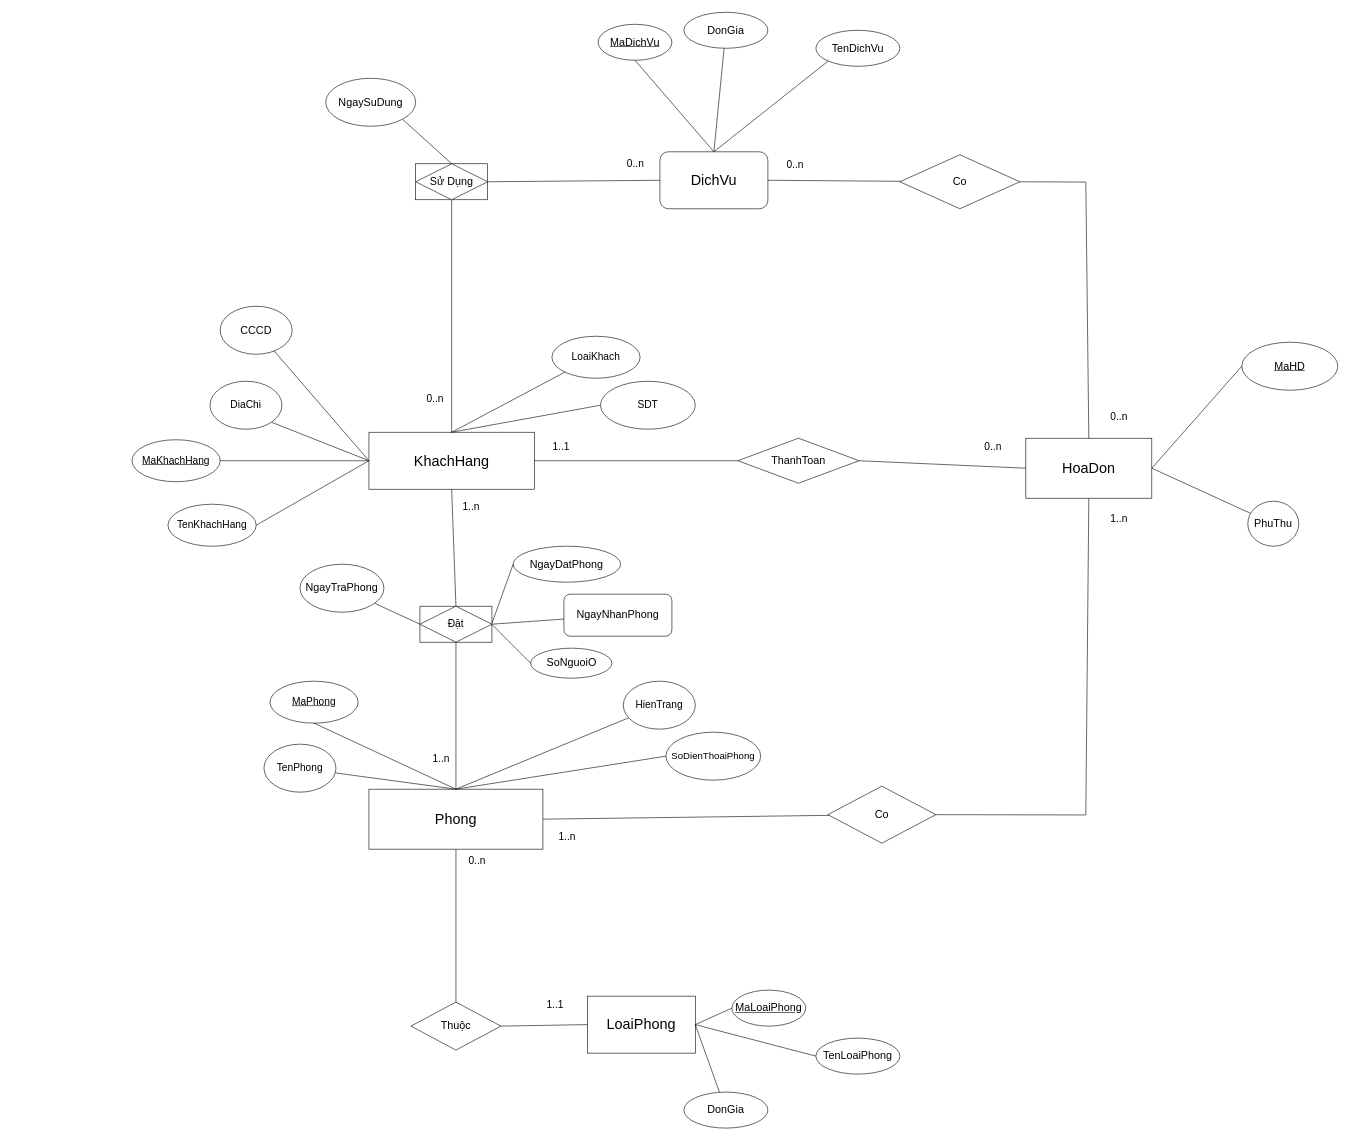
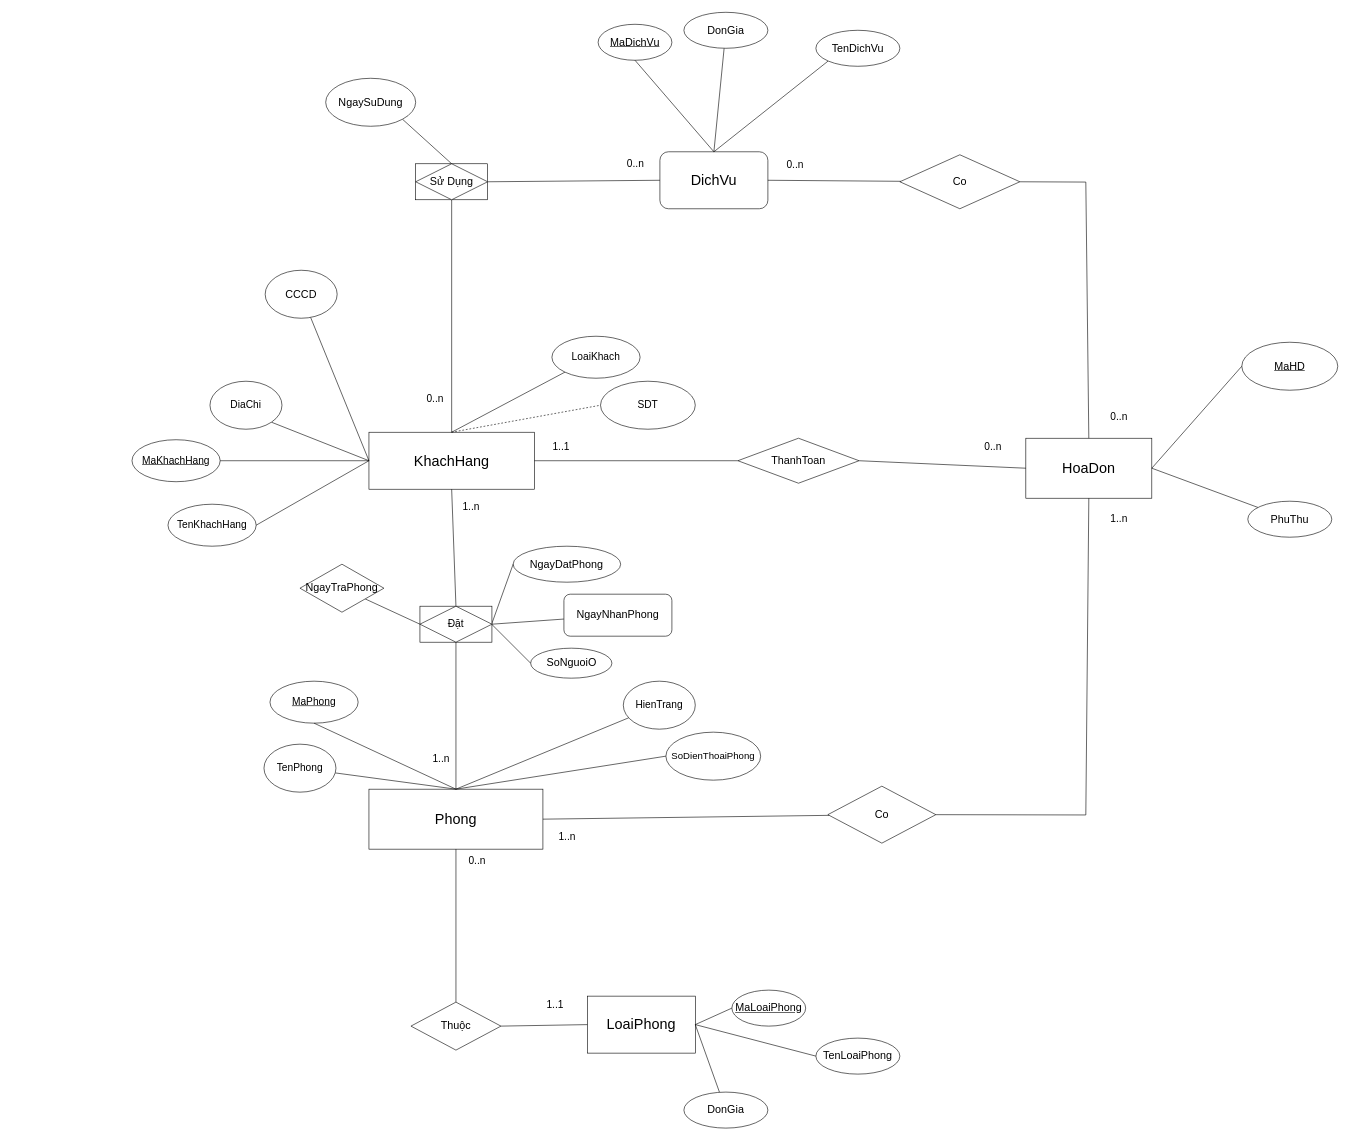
node "CCCD": moved (256, 330) -> (301, 294)
edge "SDT" -- "KhachHang": style solid -> dashed
node "PhuThu": size 51x45 -> 84x36
node "NgayTraPhong": shape ellipse -> diamond
